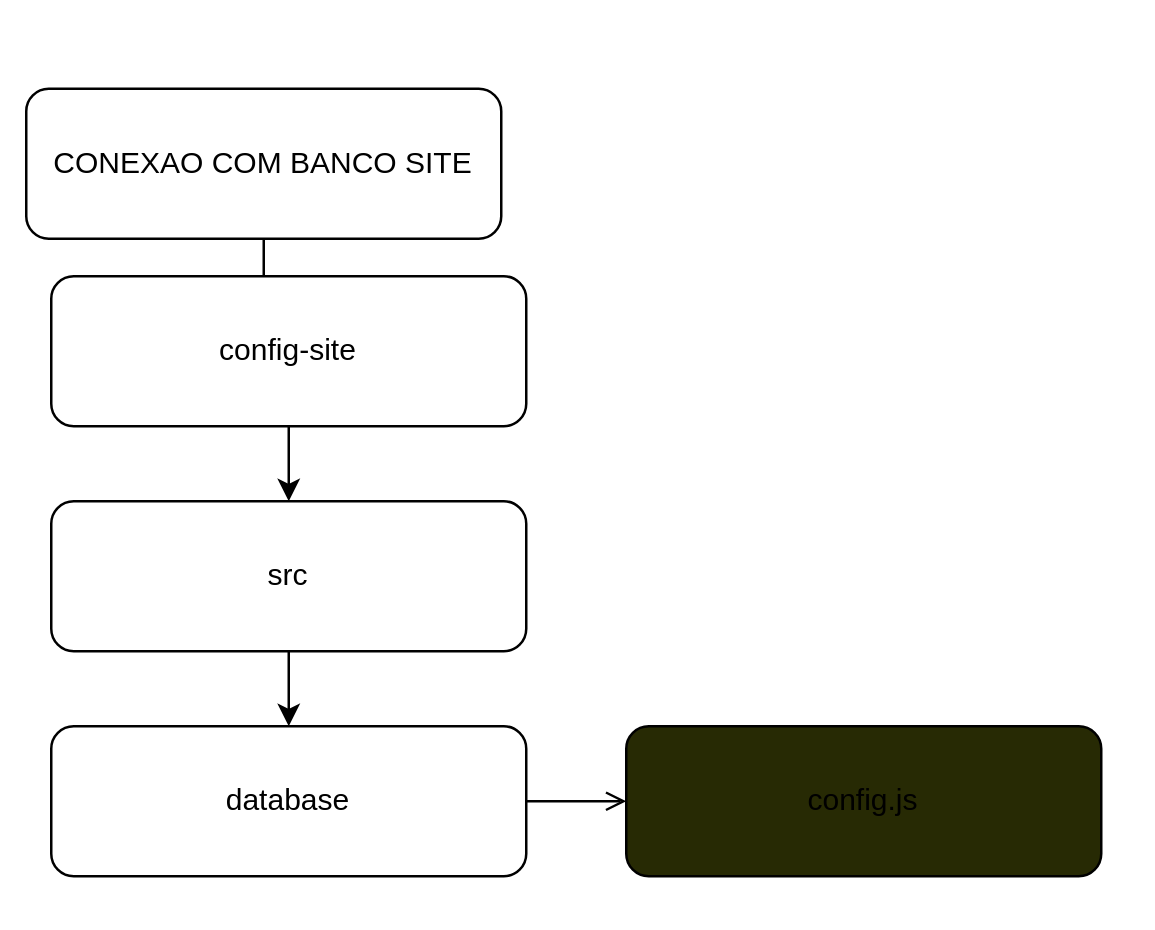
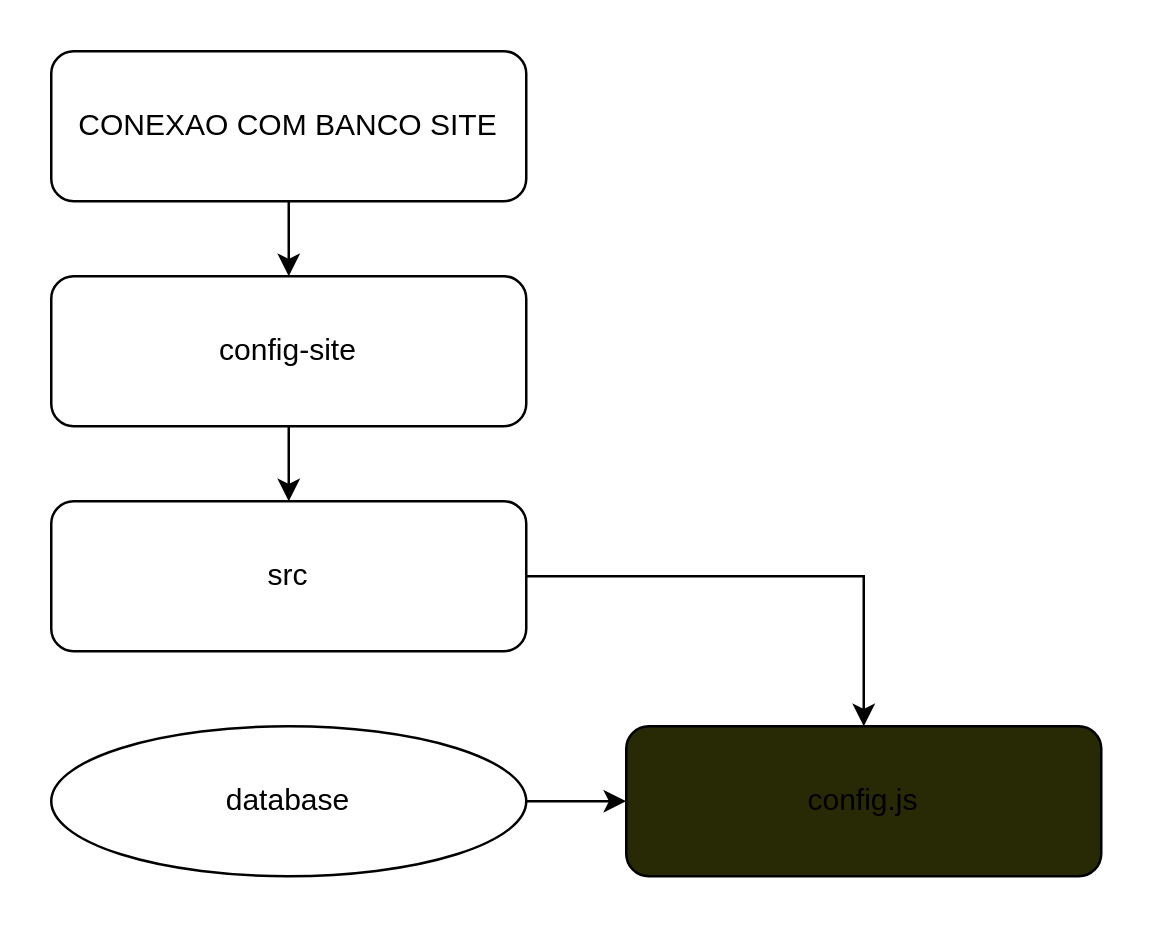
node "CONEXAO COM BANCO SITE": moved (264, 164) -> (289, 126)
edge "src" -> "database": now "src" -> "config.js"
node "database": shape rounded rectangle -> ellipse
edge "database" -> "config.js": arrowhead open -> classic
